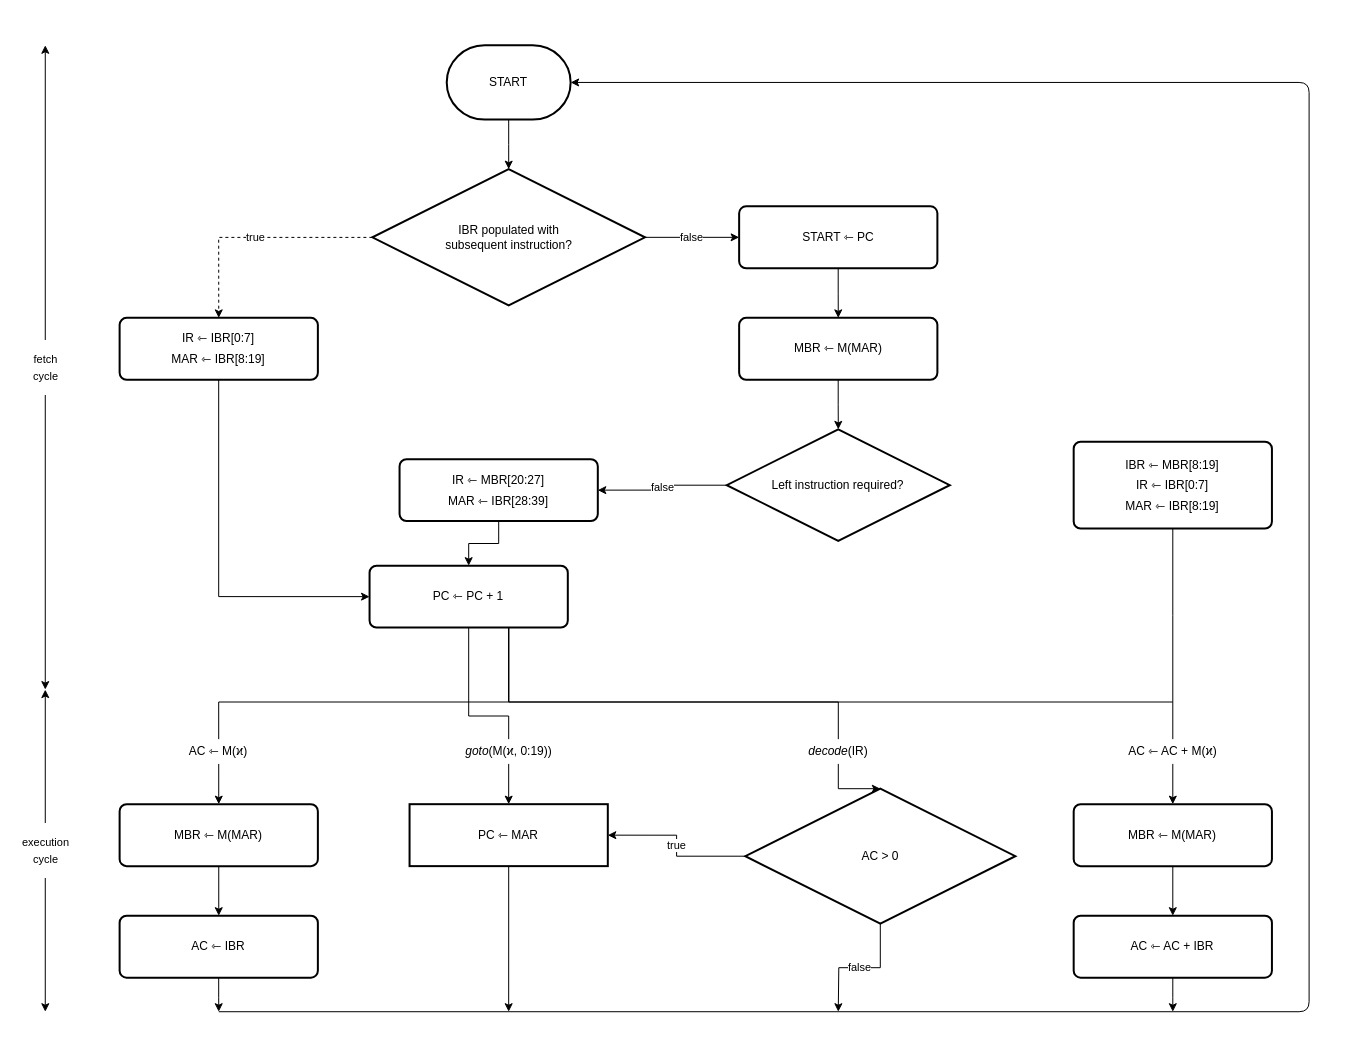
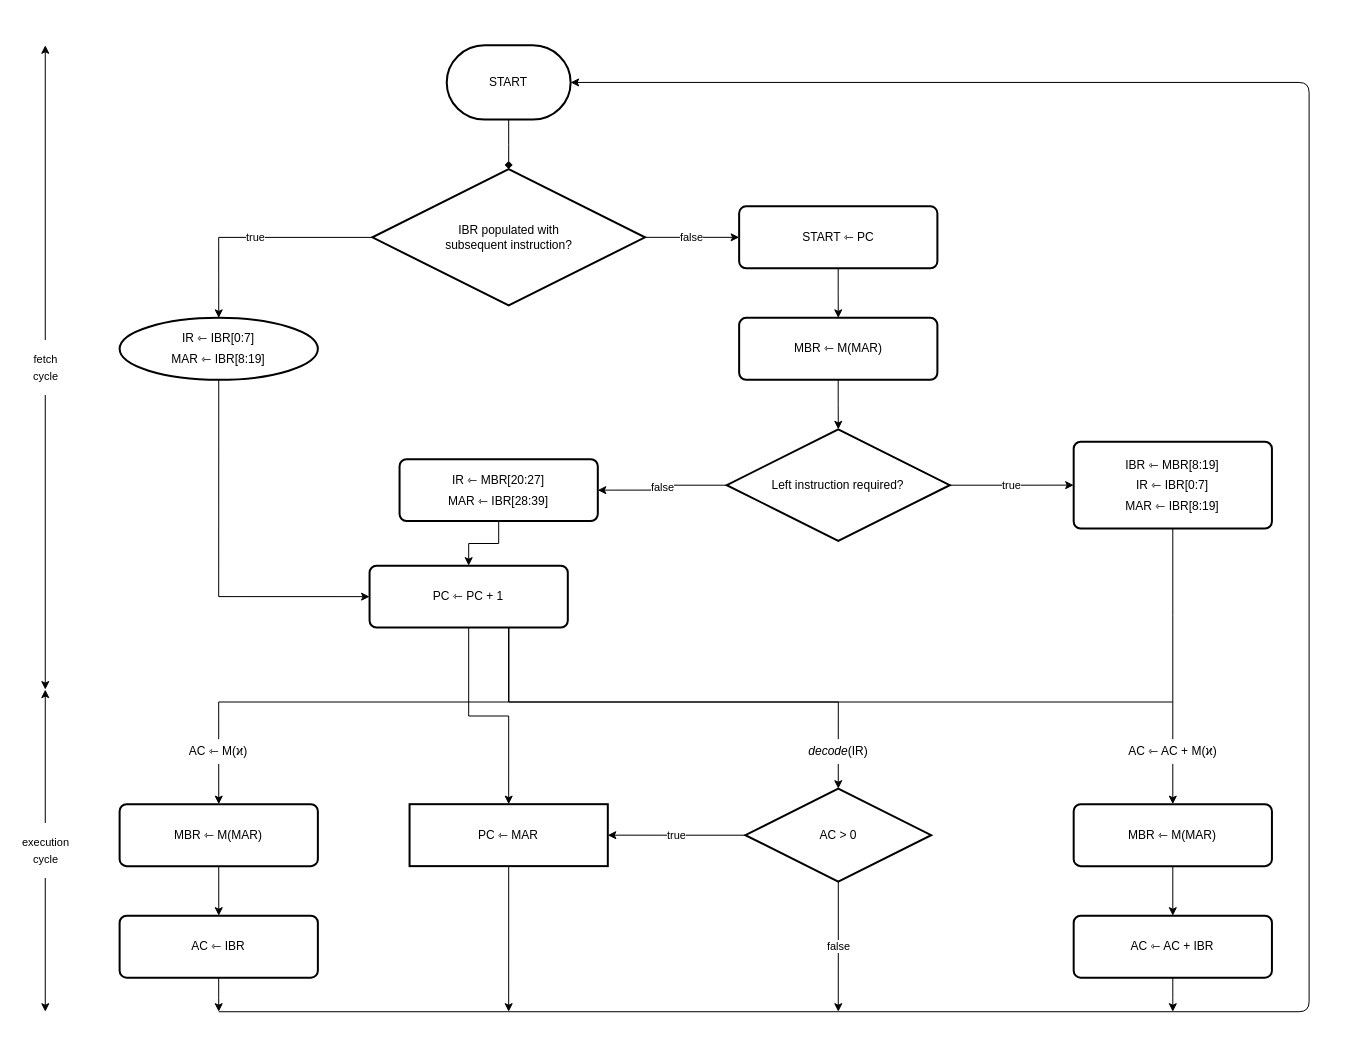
edge "START" -> "IBR populated with subsequent instruction?": arrowhead classic -> diamond
edge "IBR populated with subsequent instruction?" -> "IR ⇽ IBR[0:7] MAR ⇽ IBR[8:19]": style dashed -> solid
node "IR ⇽ IBR[0:7] MAR ⇽ IBR[8:19]": shape rounded rectangle -> ellipse
edge "Left instruction required?" -> "IBR ⇽ MBR[8:19] IR ⇽ IBR[0:7] MAR ⇽ IBR[8:19]": added, label "true"
node "goto(M(ϰ, 0:19))": removed
node "AC > 0": size 270x135 -> 186x93
